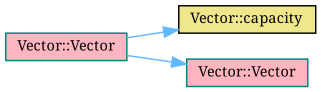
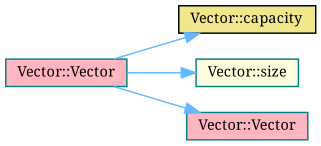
node "Vector::size": added
